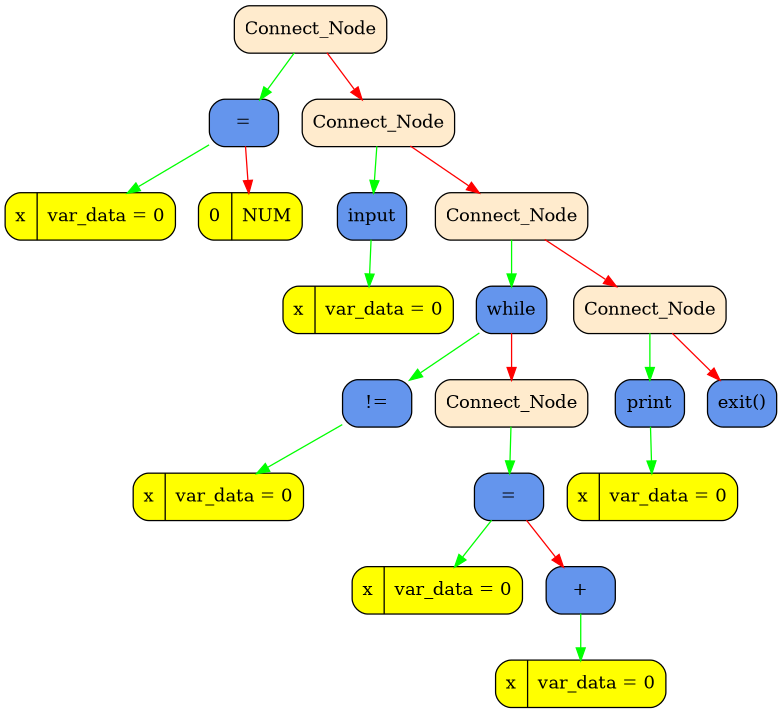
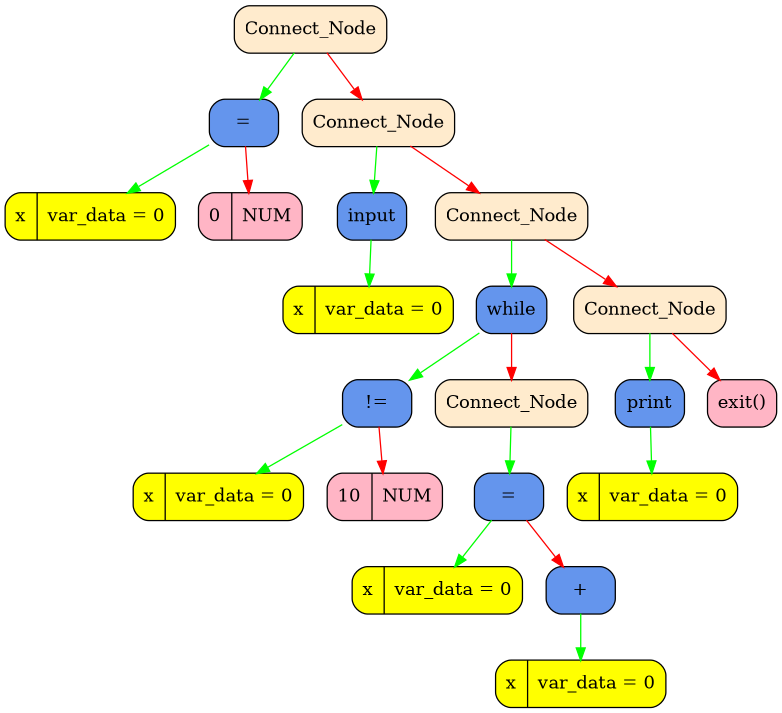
node "0": fillcolor yellow -> pink1
node "exit()": fillcolor cornflowerblue -> pink1
node "10": added
